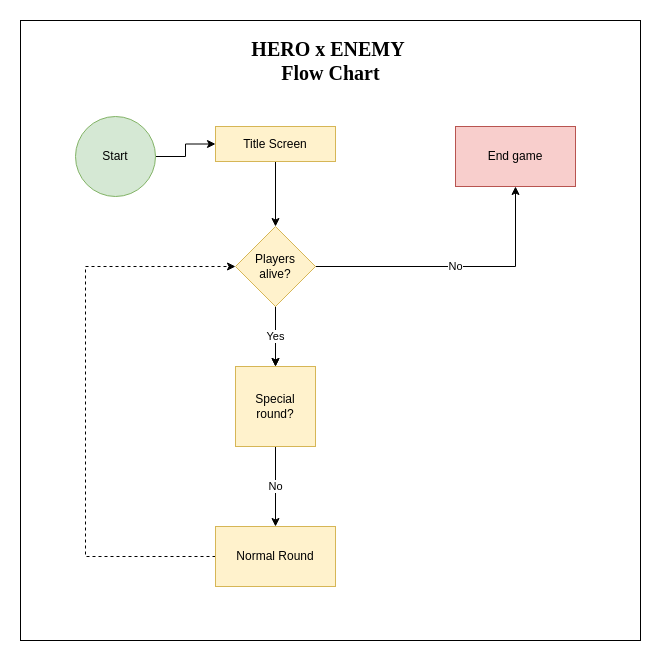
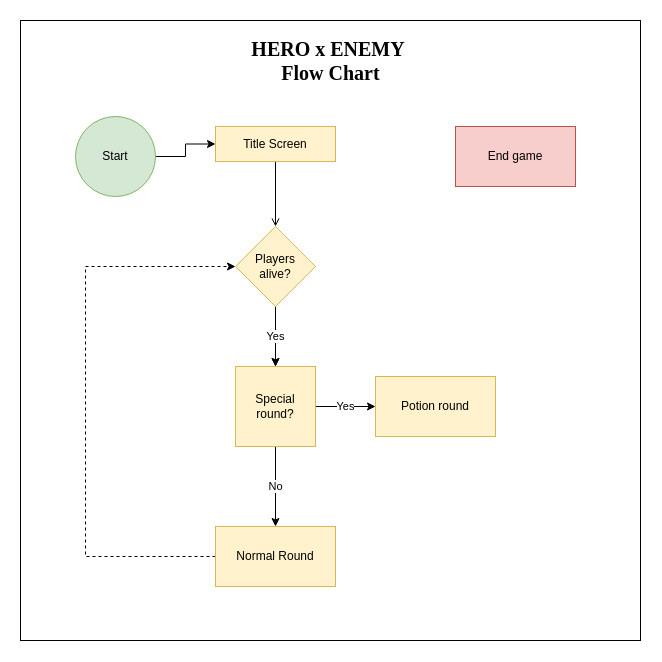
edge "Title Screen" -> "Players alive?": arrowhead classic -> open
edge "Players alive?" -> "End game": removed, label "No"
edge "Special round?" -> "Potion round": added, label "Yes"
node "Potion round": added
